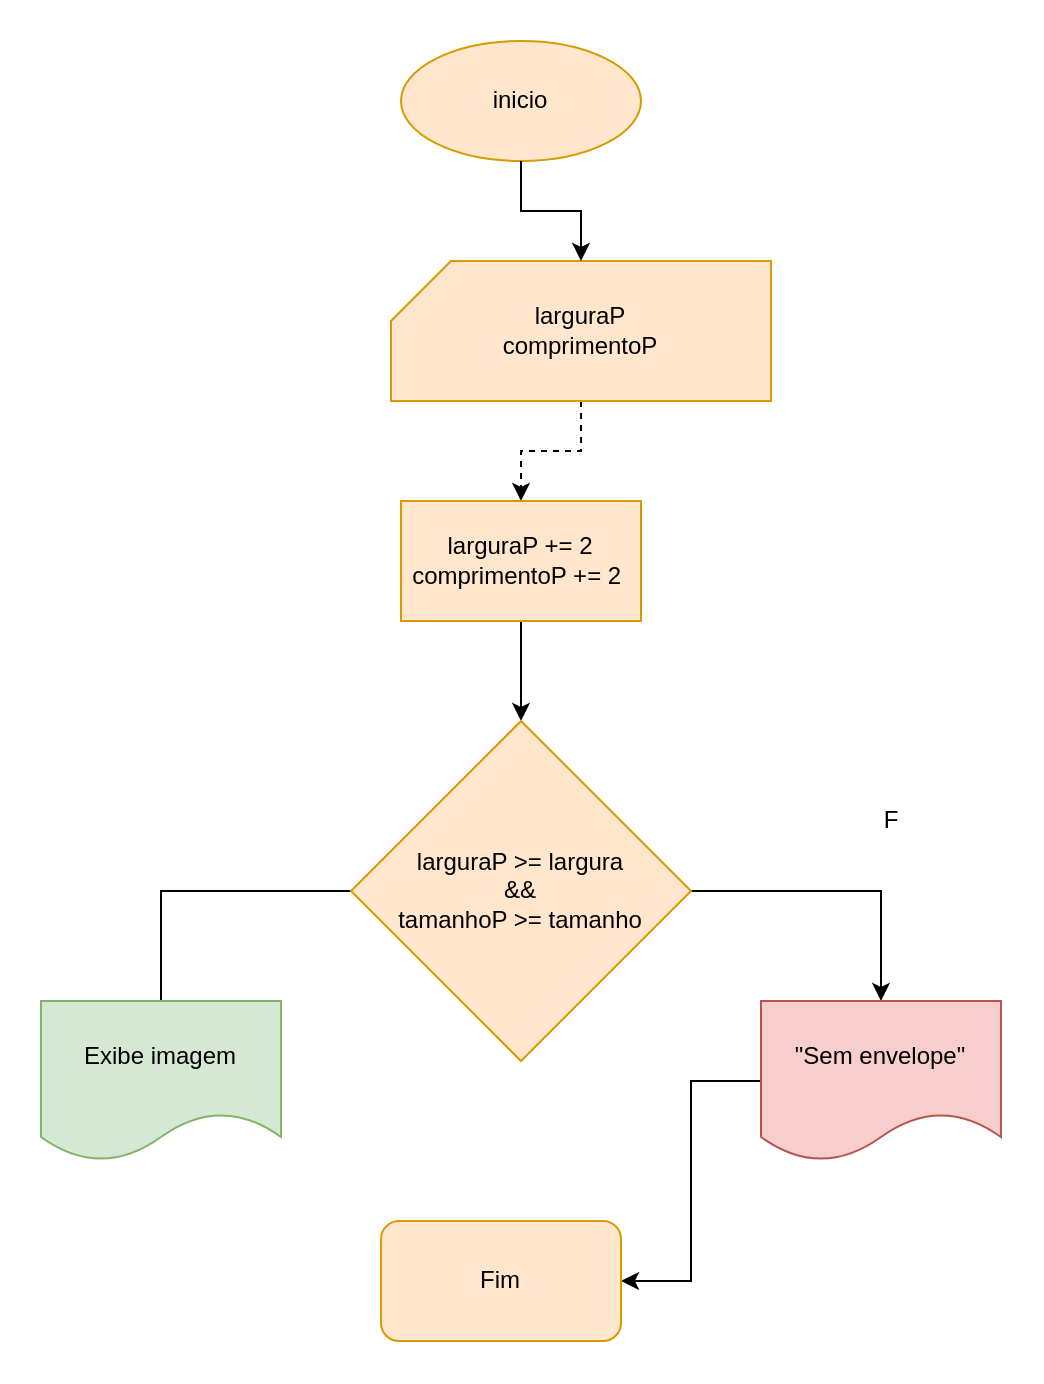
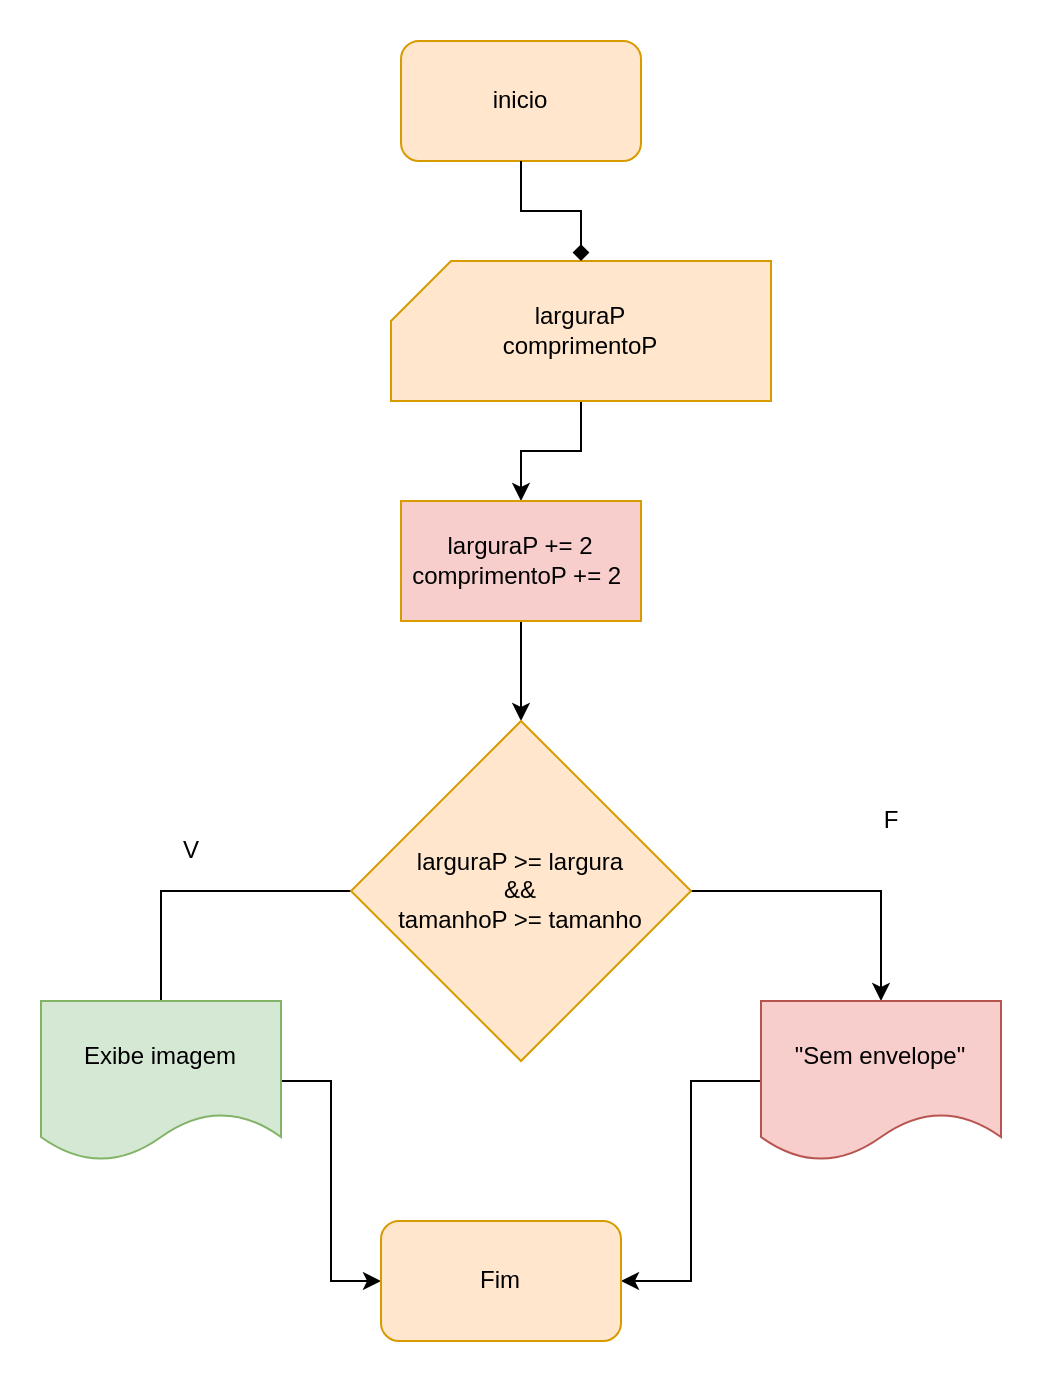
node "inicio": shape ellipse -> rounded rectangle
edge "inicio" -> "larguraP comprimentoP": arrowhead classic -> diamond
edge "larguraP comprimentoP" -> "larguraP += 2 comprimentoP += 2": style dashed -> solid
node "larguraP += 2 comprimentoP += 2": fillcolor #ffe6cc -> #f8cecc
node "V": added
edge "Exibe imagem" -> "Fim": added
